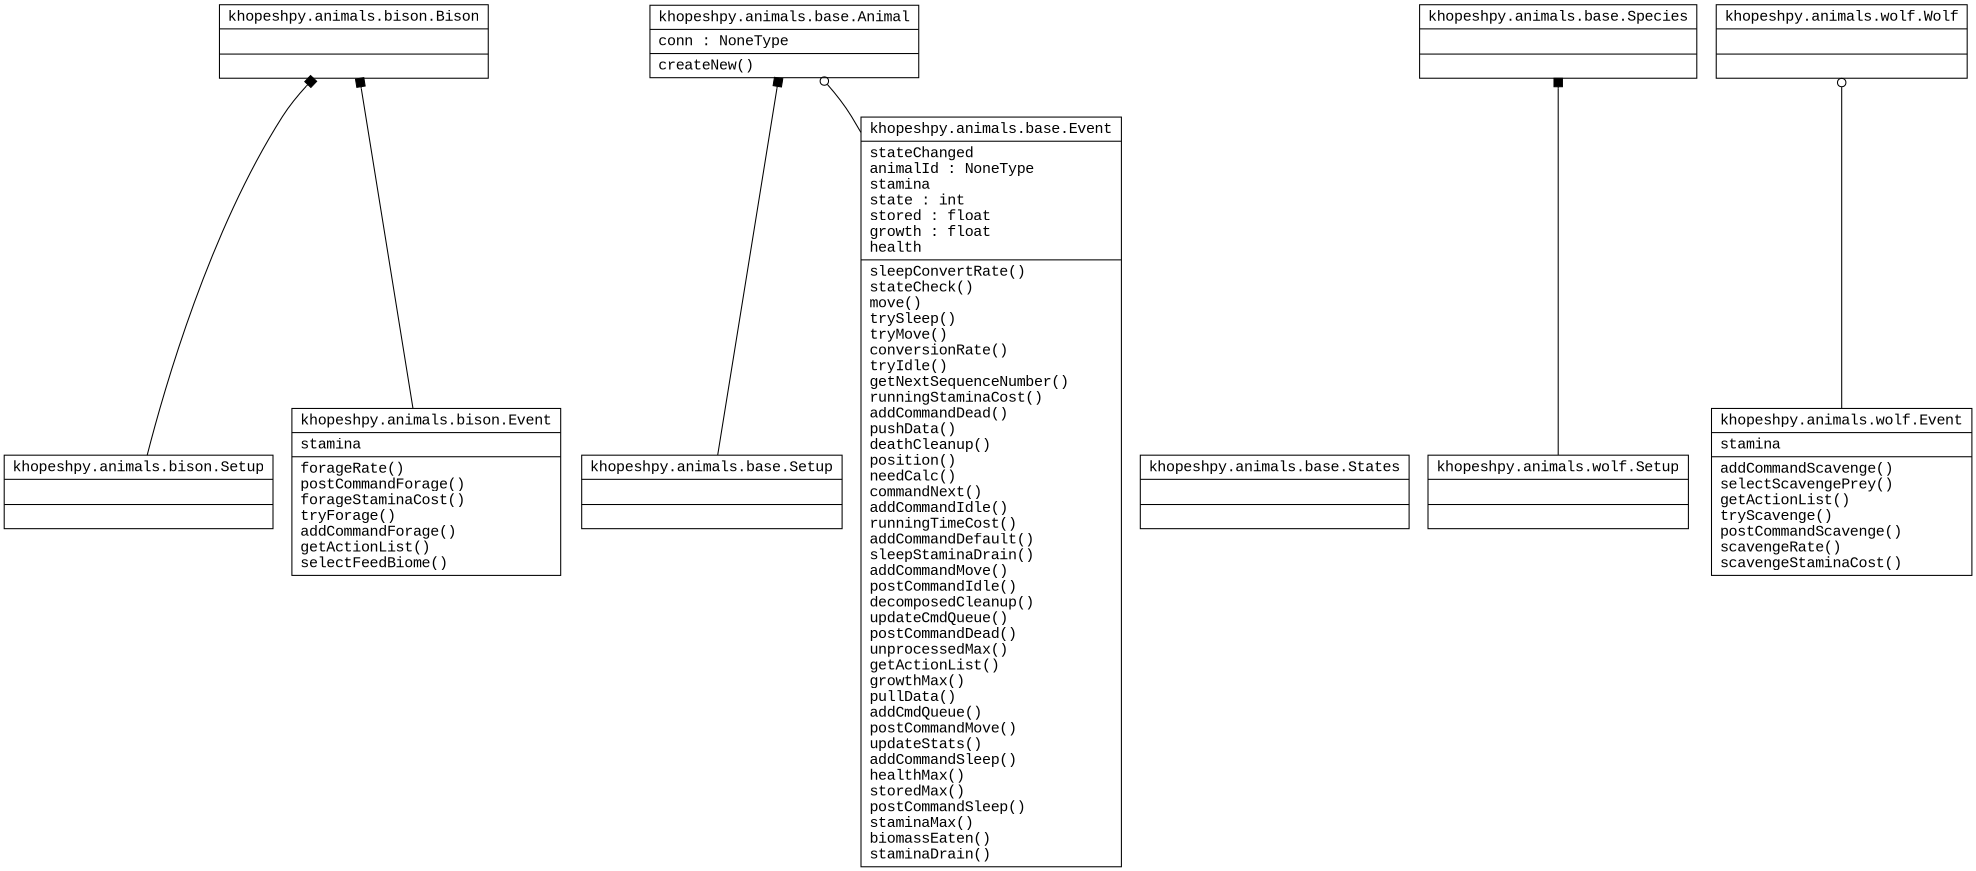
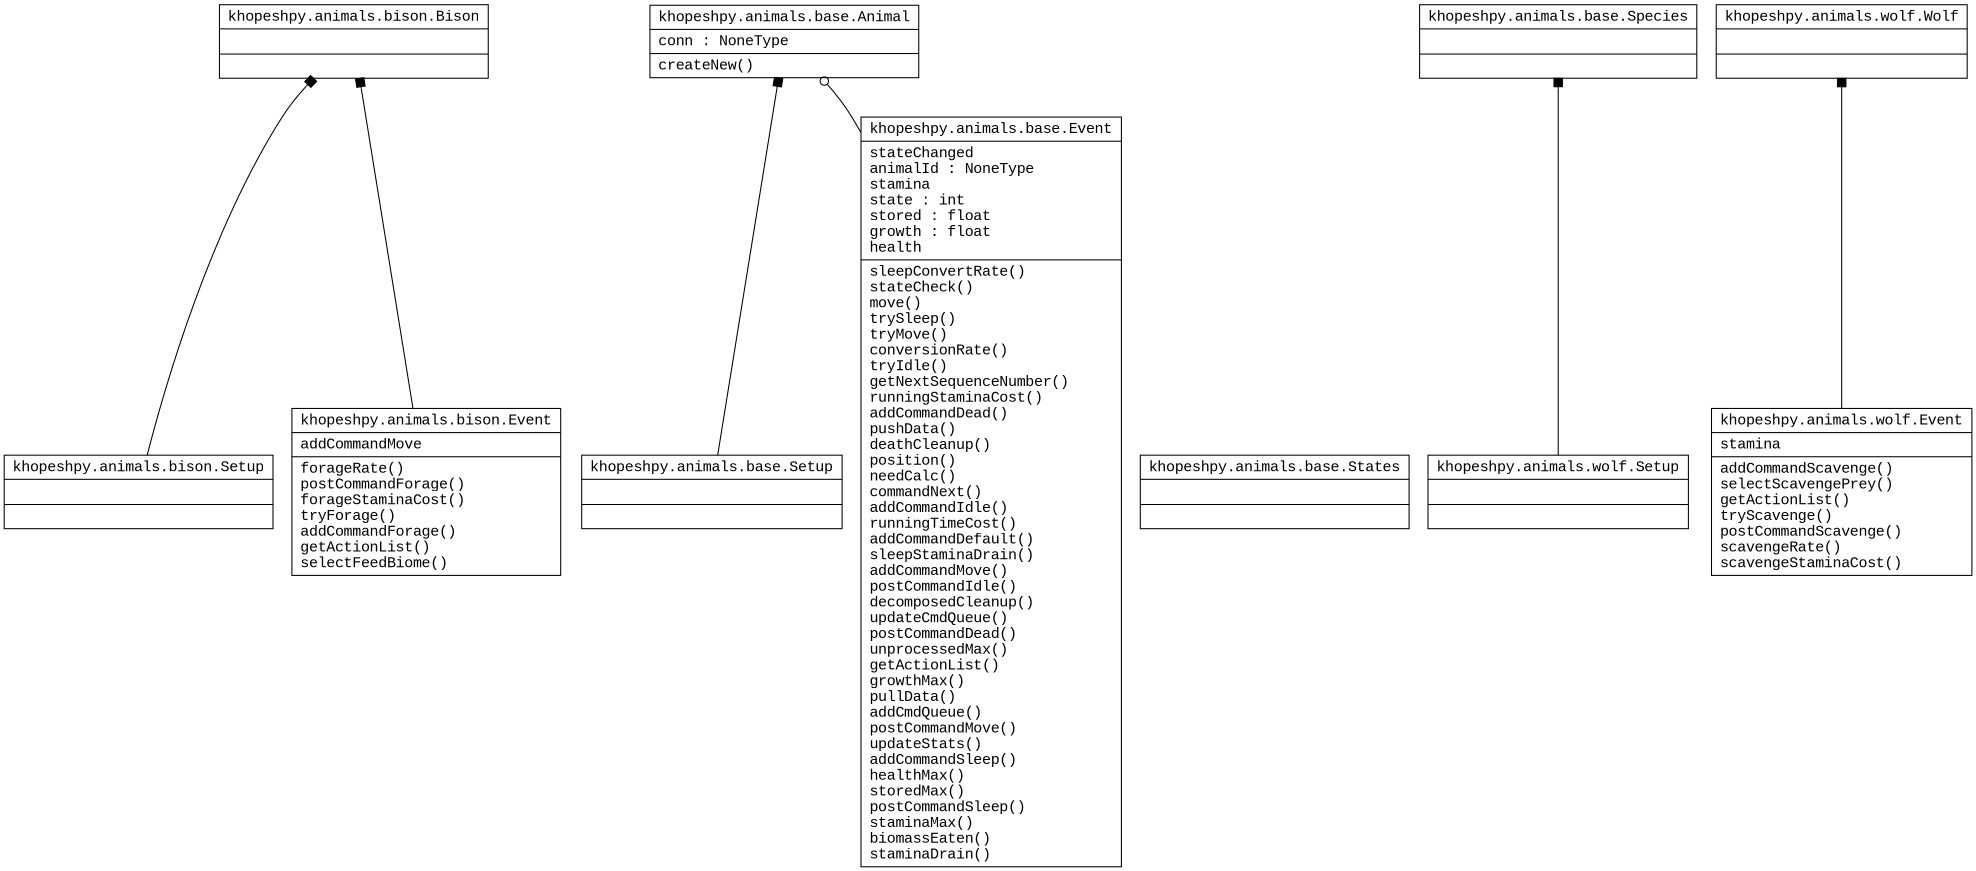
edge "khopeshpy.animals.wolf.Event" -> "khopeshpy.animals.wolf.Wolf": arrowhead odot -> box
node "khopeshpy.animals.bison.Event": text "stamina" -> "addCommandMove"
